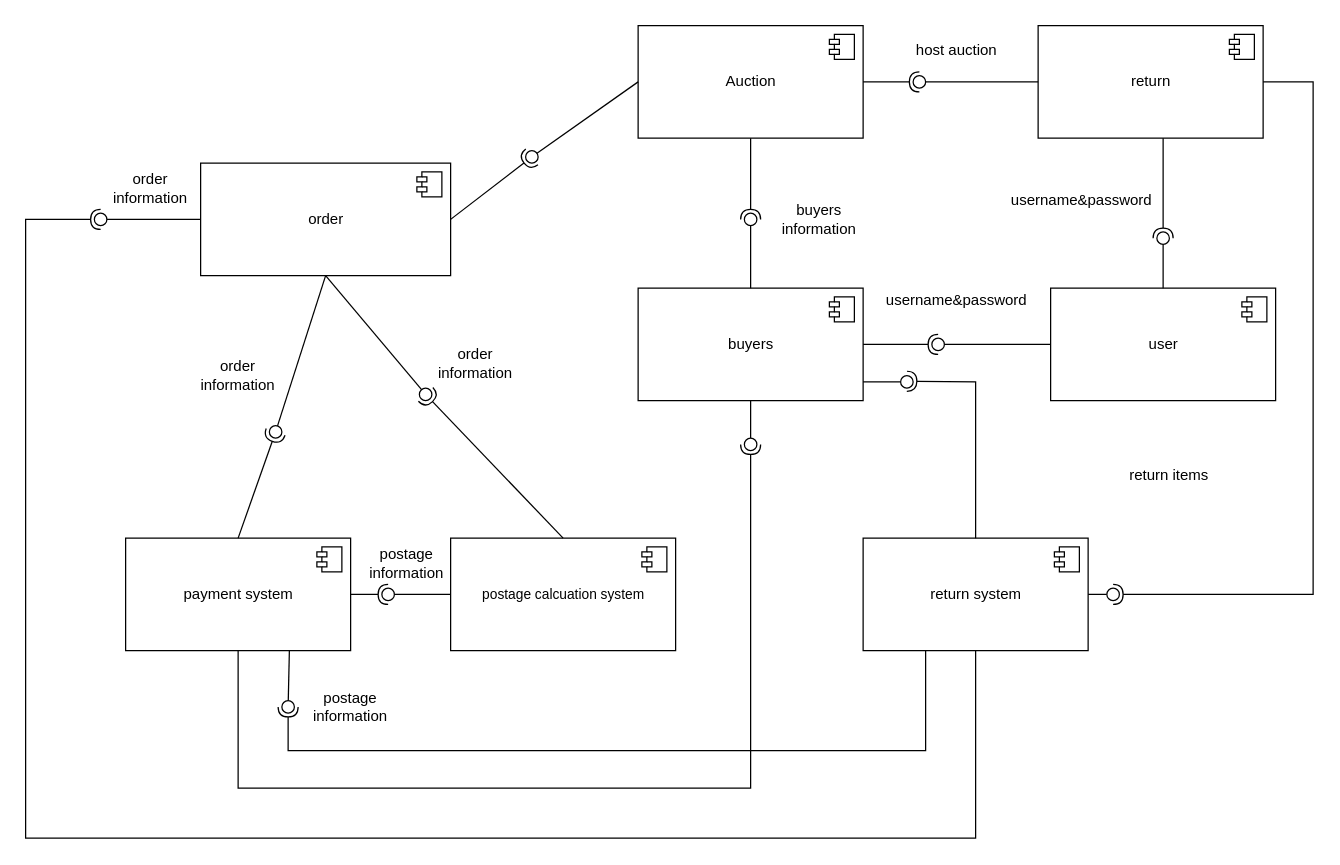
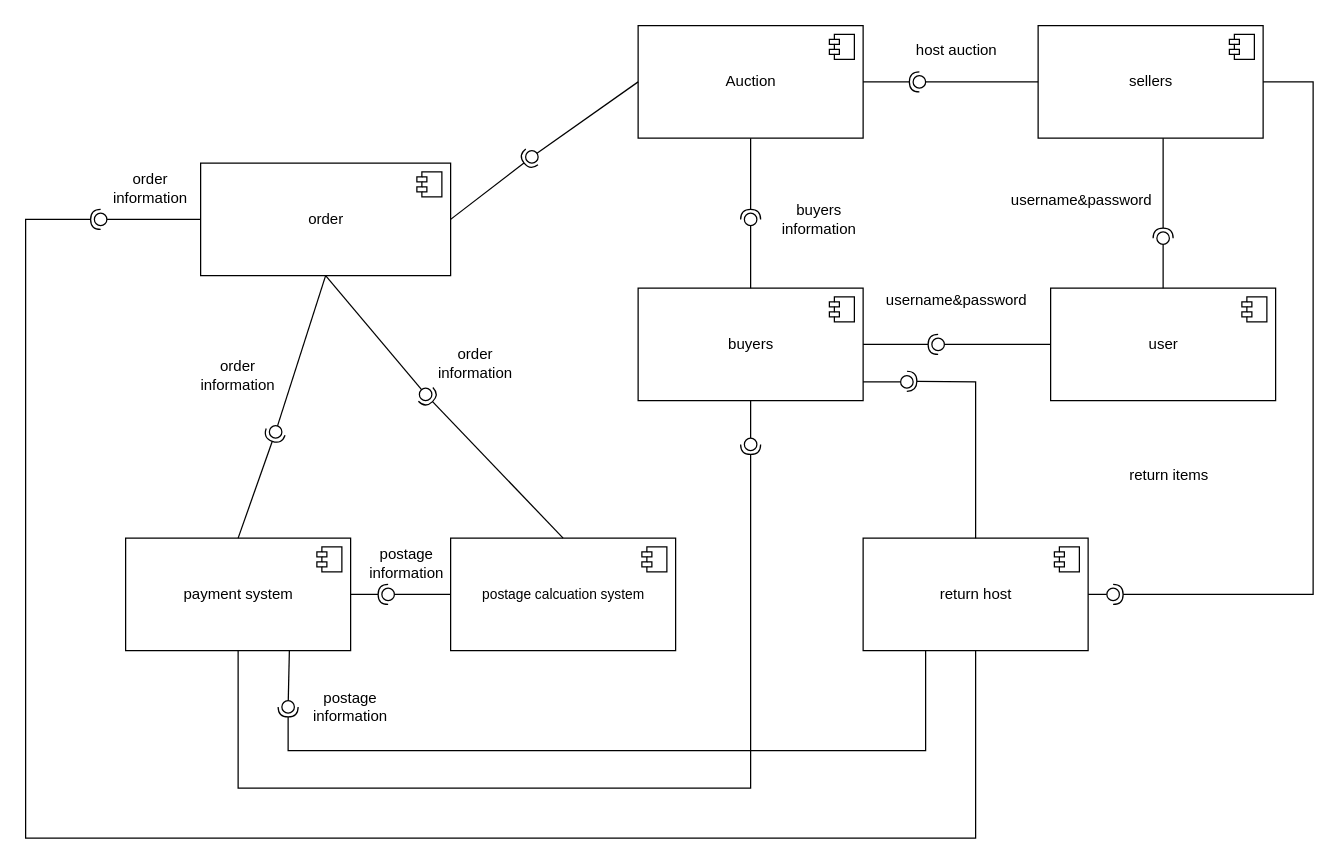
node "return": label "return" -> "sellers"
node "return system": label "return system" -> "return host"
